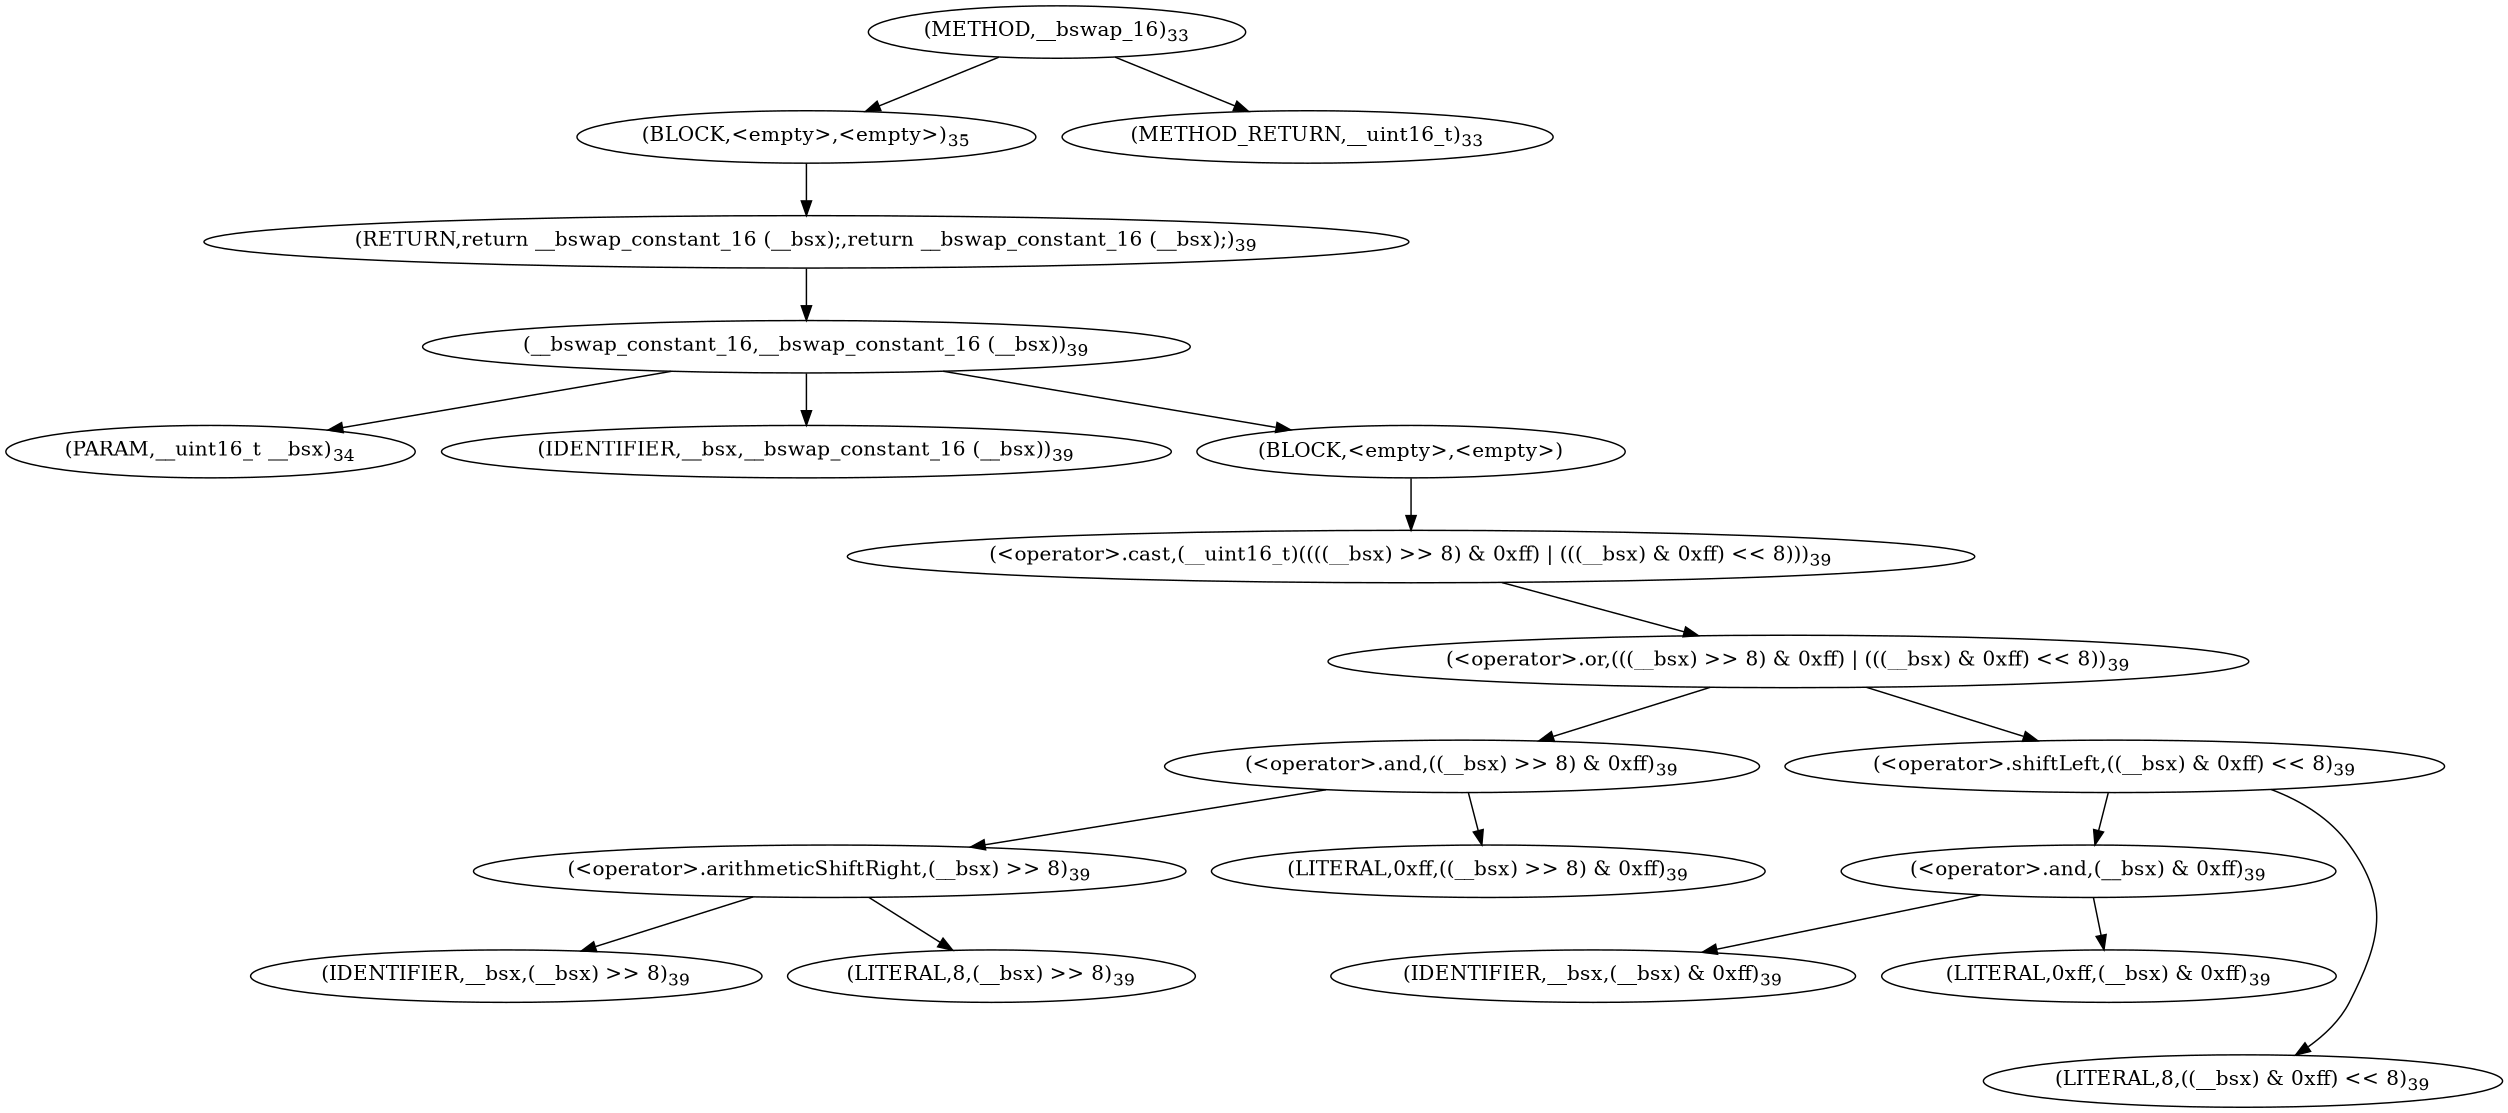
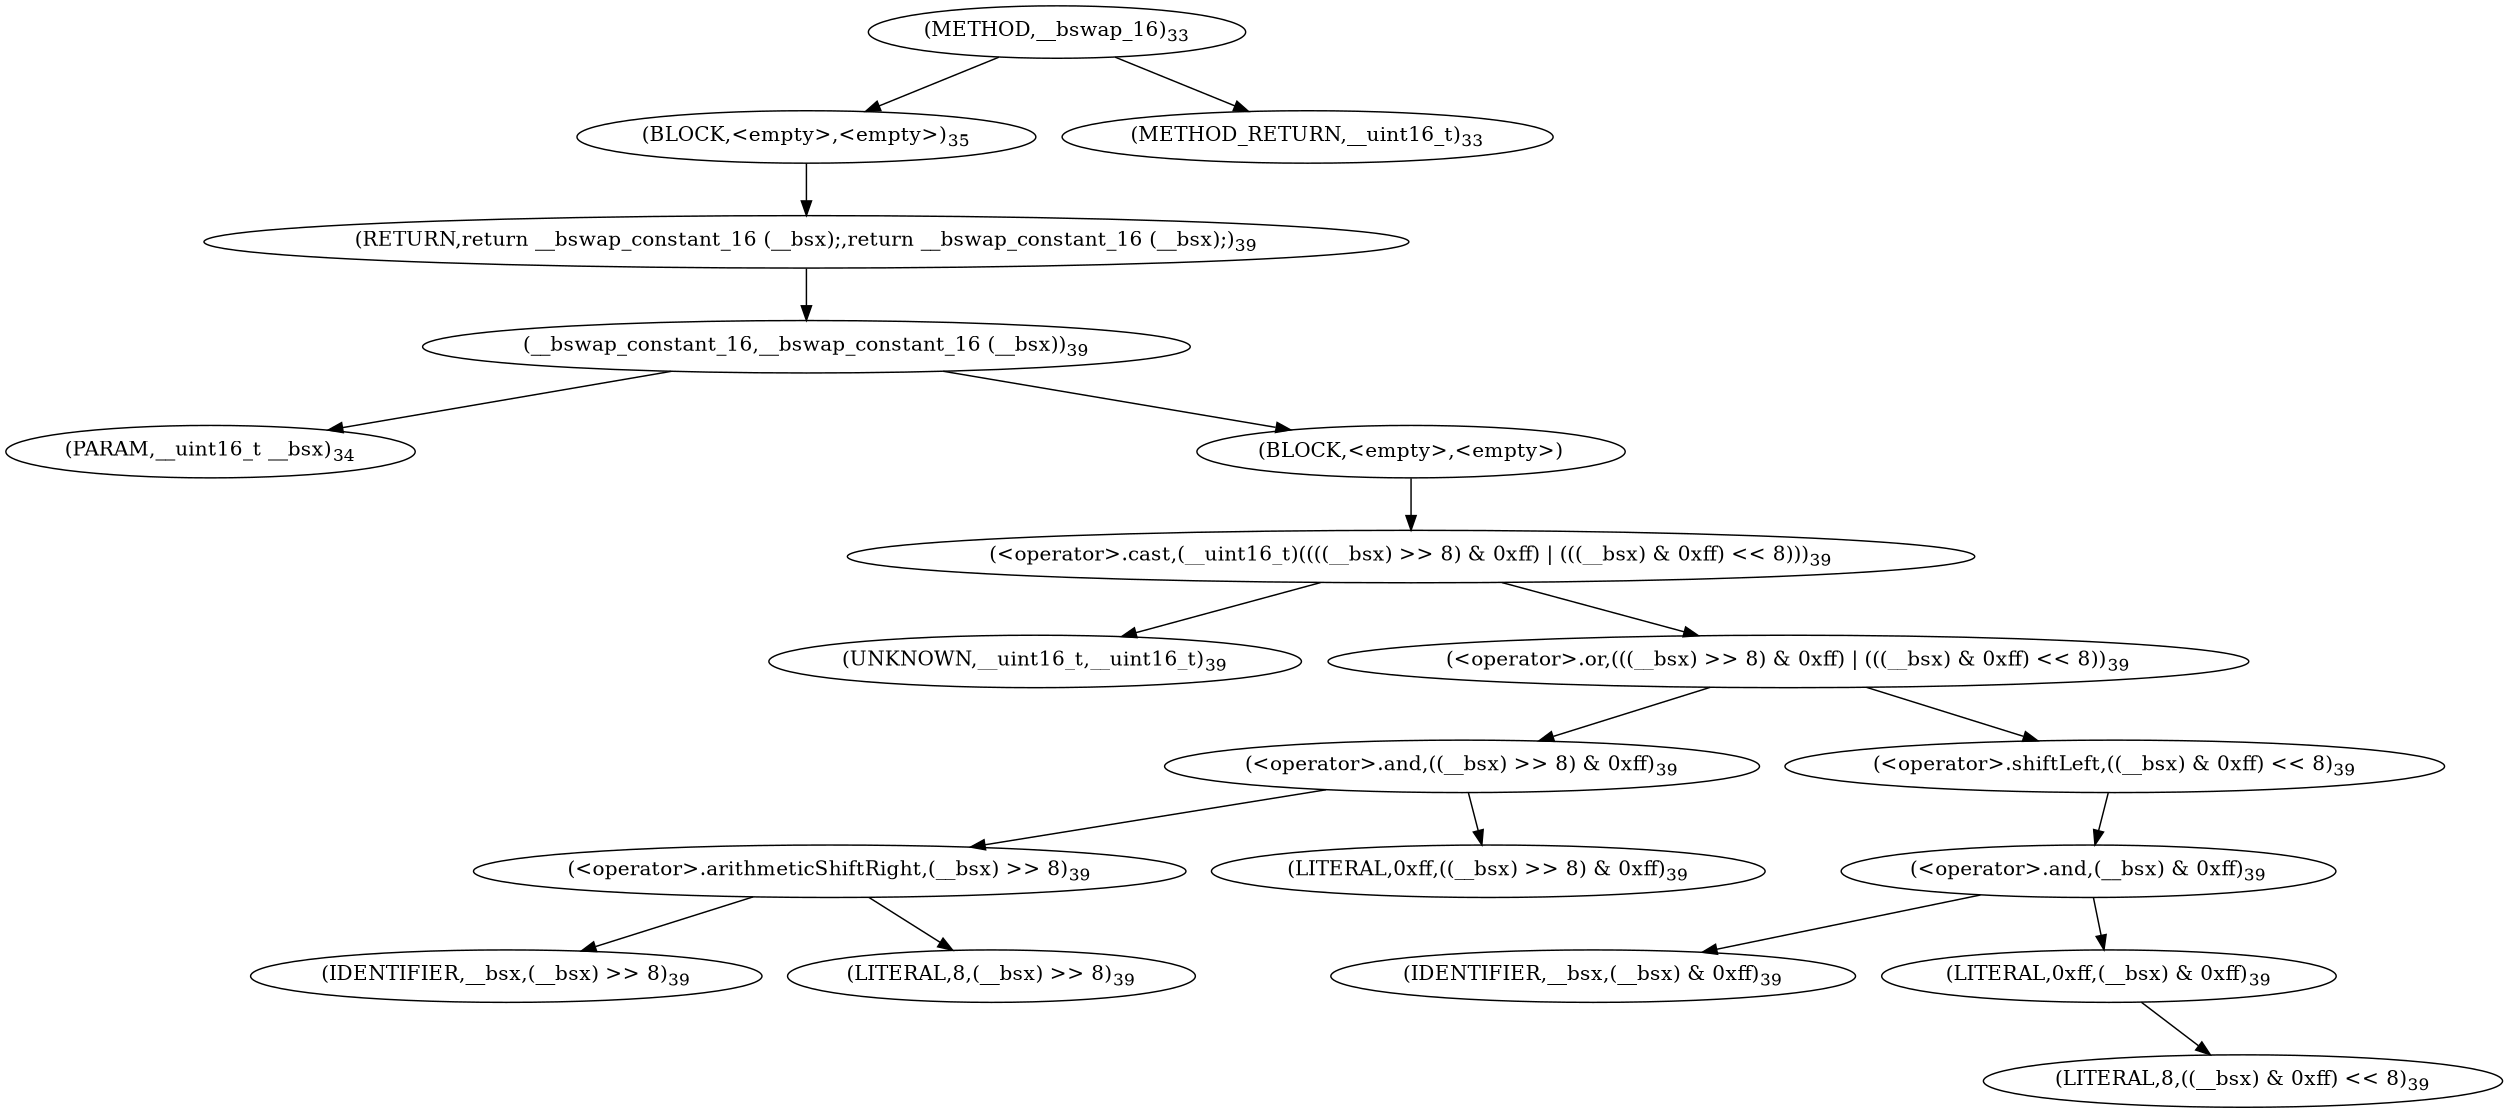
node "(IDENTIFIER,__bsx,__bswap_constant_16 (__bsx))": removed
node "(UNKNOWN,__uint16_t,__uint16_t)": added
edge "(<operator>.shiftLeft,((__bsx) & 0xff) << 8)" -> "(LITERAL,8,((__bsx) & 0xff) << 8)": now "(LITERAL,0xff,(__bsx) & 0xff)" -> "(LITERAL,8,((__bsx) & 0xff) << 8)"
